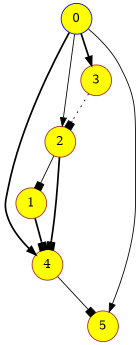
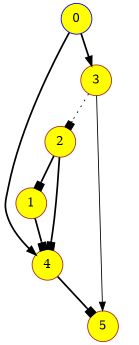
edge "0" -> "2": removed
edge "0" -> "5": now "3" -> "5"
edge "2" -> "1": style solid -> bold
edge "4" -> "5": style solid -> bold
